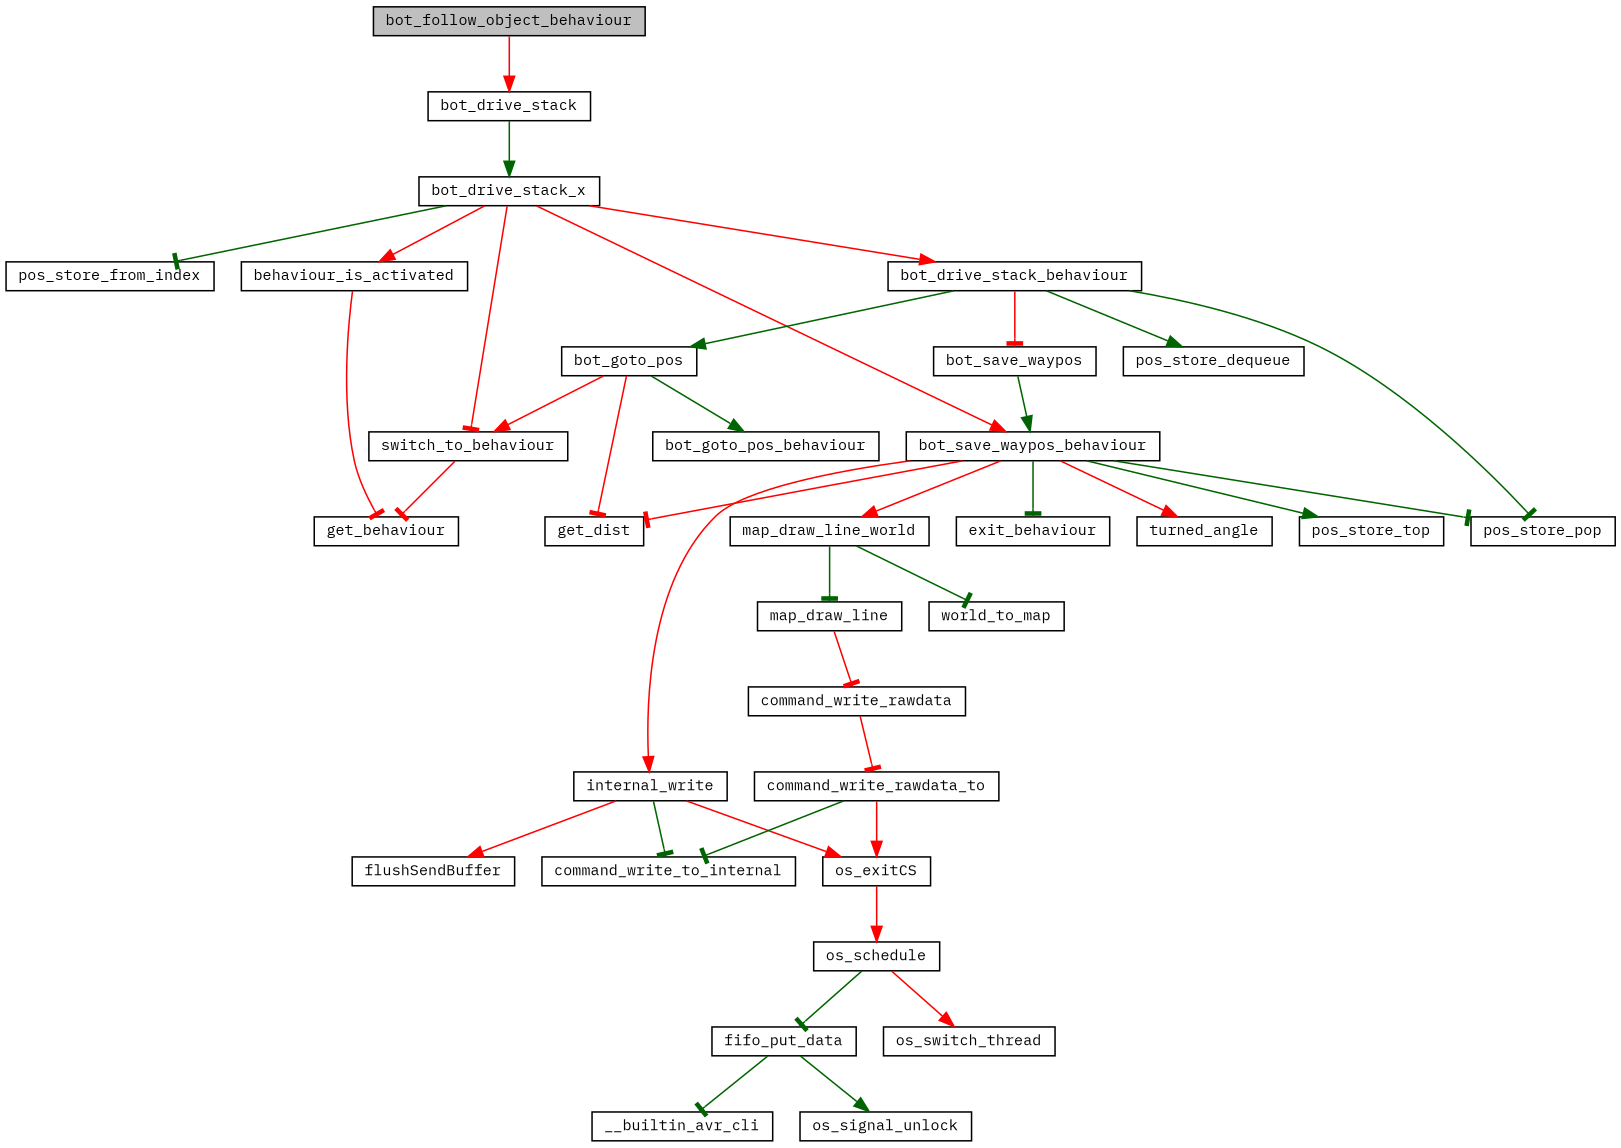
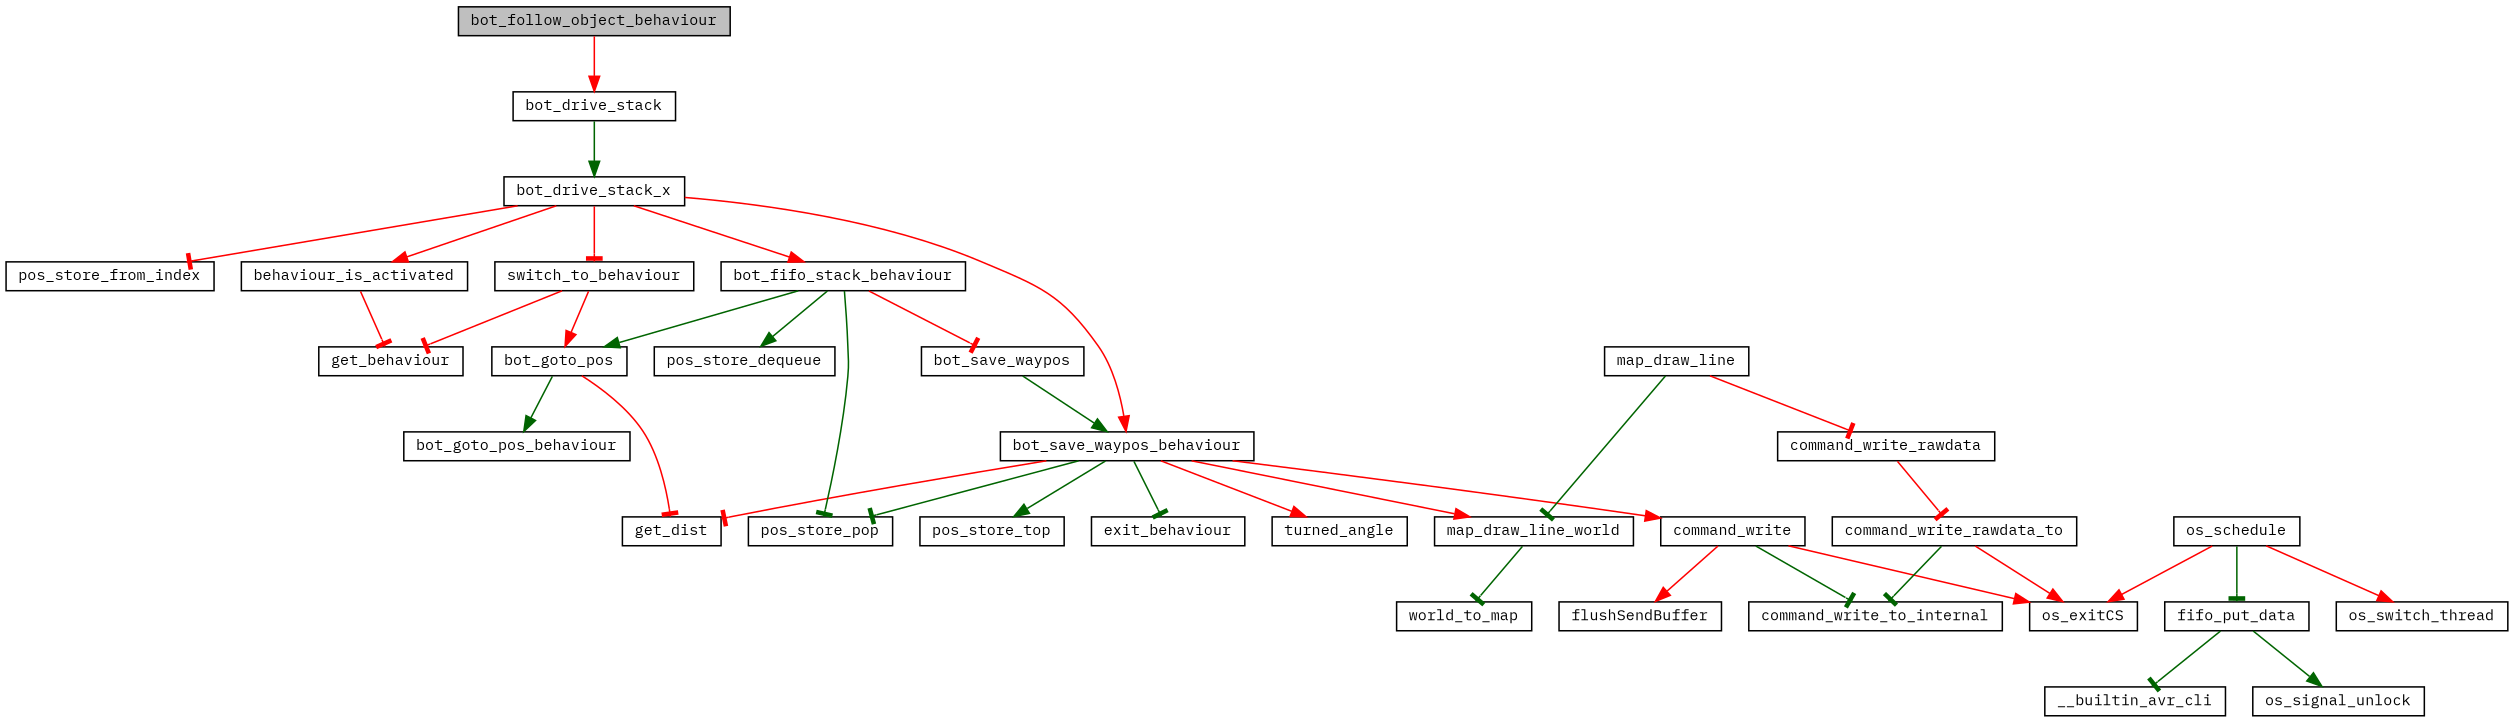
edge "bot_drive_stack_x" -> "pos_store_from_index": color darkgreen -> red
node "bot_drive_stack_behaviour": label "bot_drive_stack_behaviour" -> "bot_fifo_stack_behaviour"
edge "bot_goto_pos" -> "switch_to_behaviour": reversed
edge "map_draw_line_world" -> "map_draw_line": reversed
node "internal_write": label "internal_write" -> "command_write"
edge "os_exitCS" -> "os_schedule": reversed
